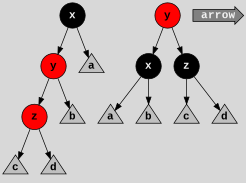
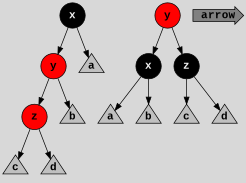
node "arrow": fontcolor #f0f0f0 -> black
